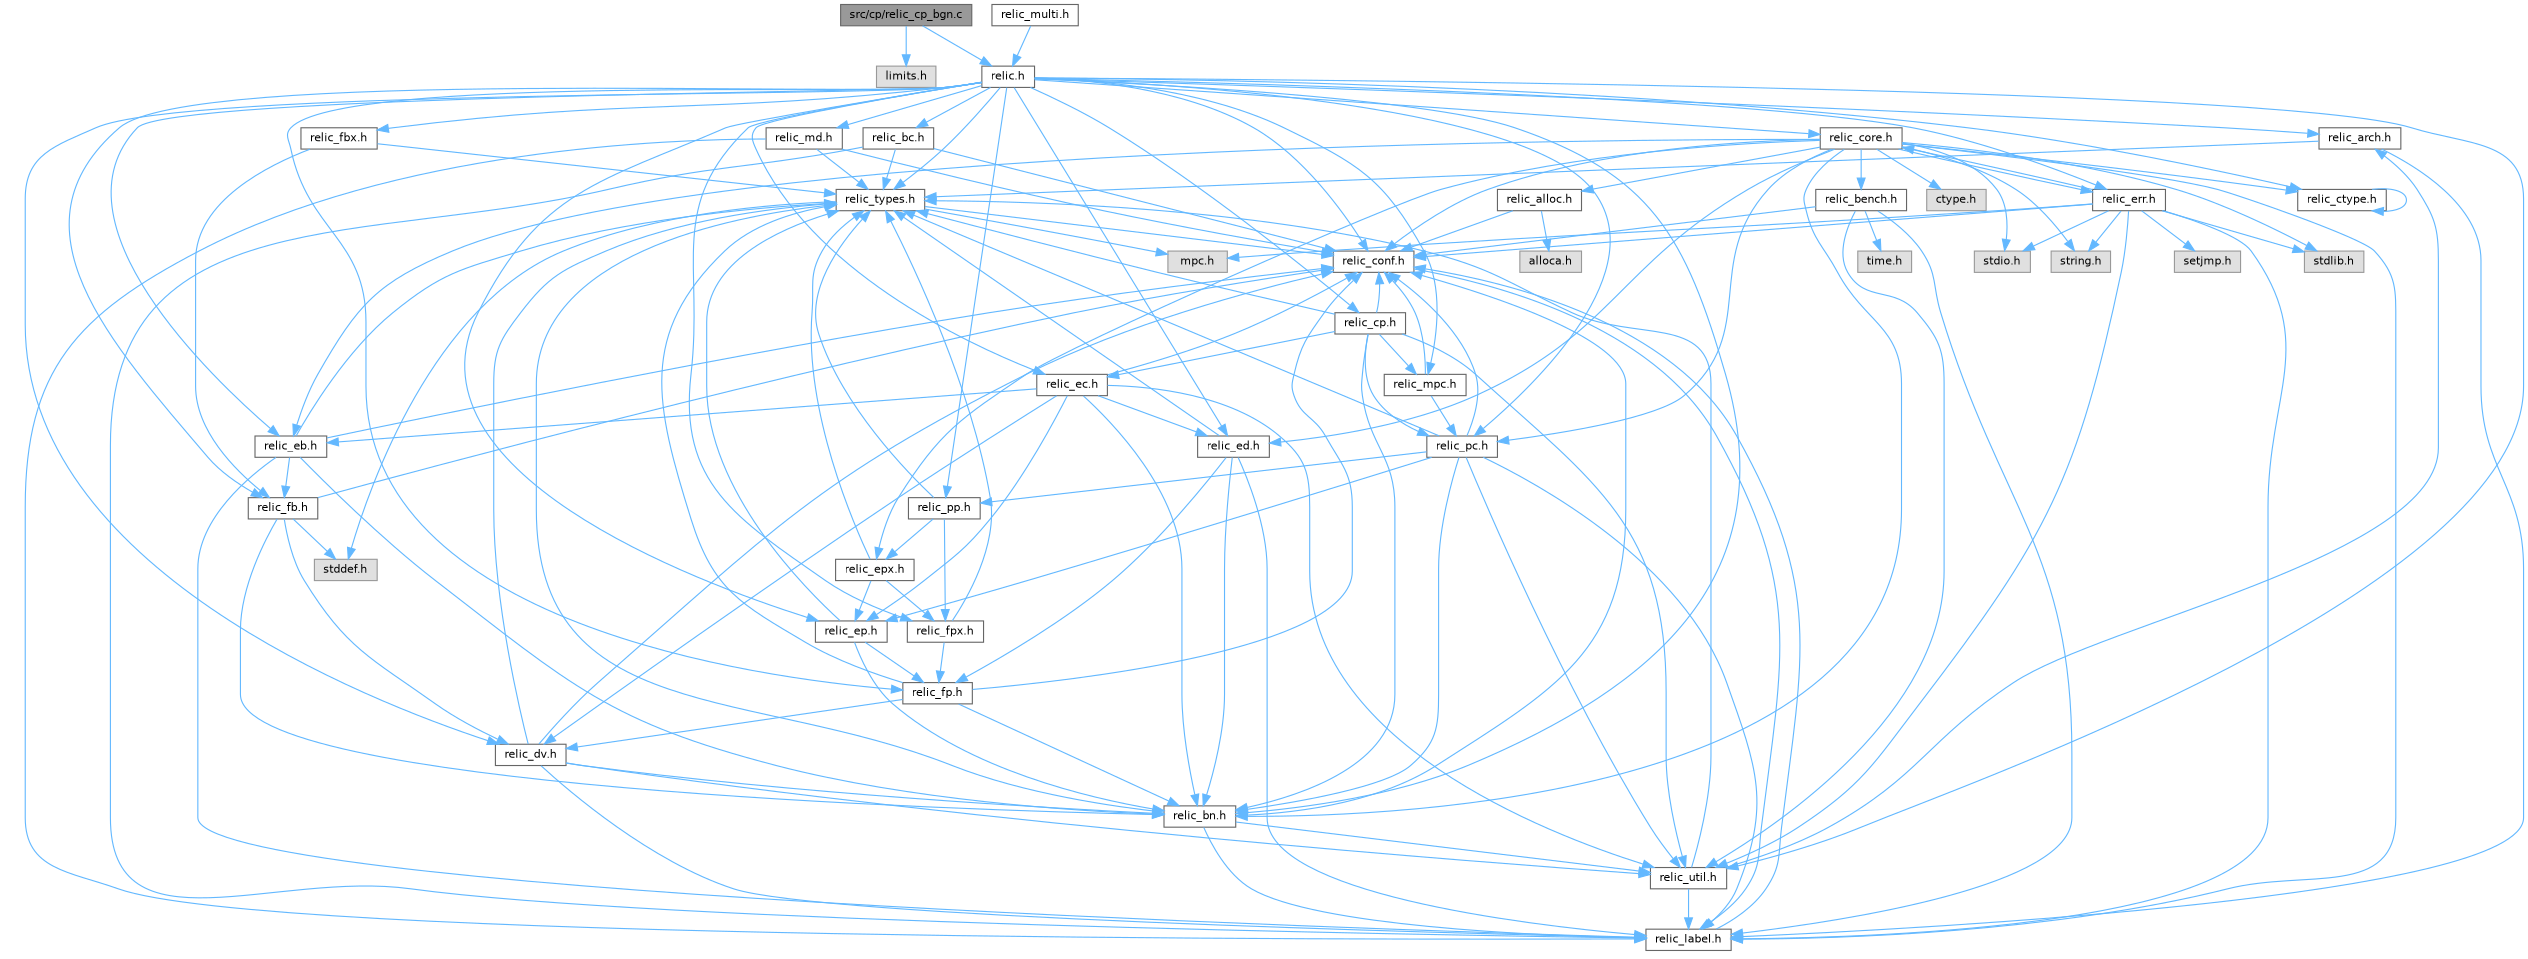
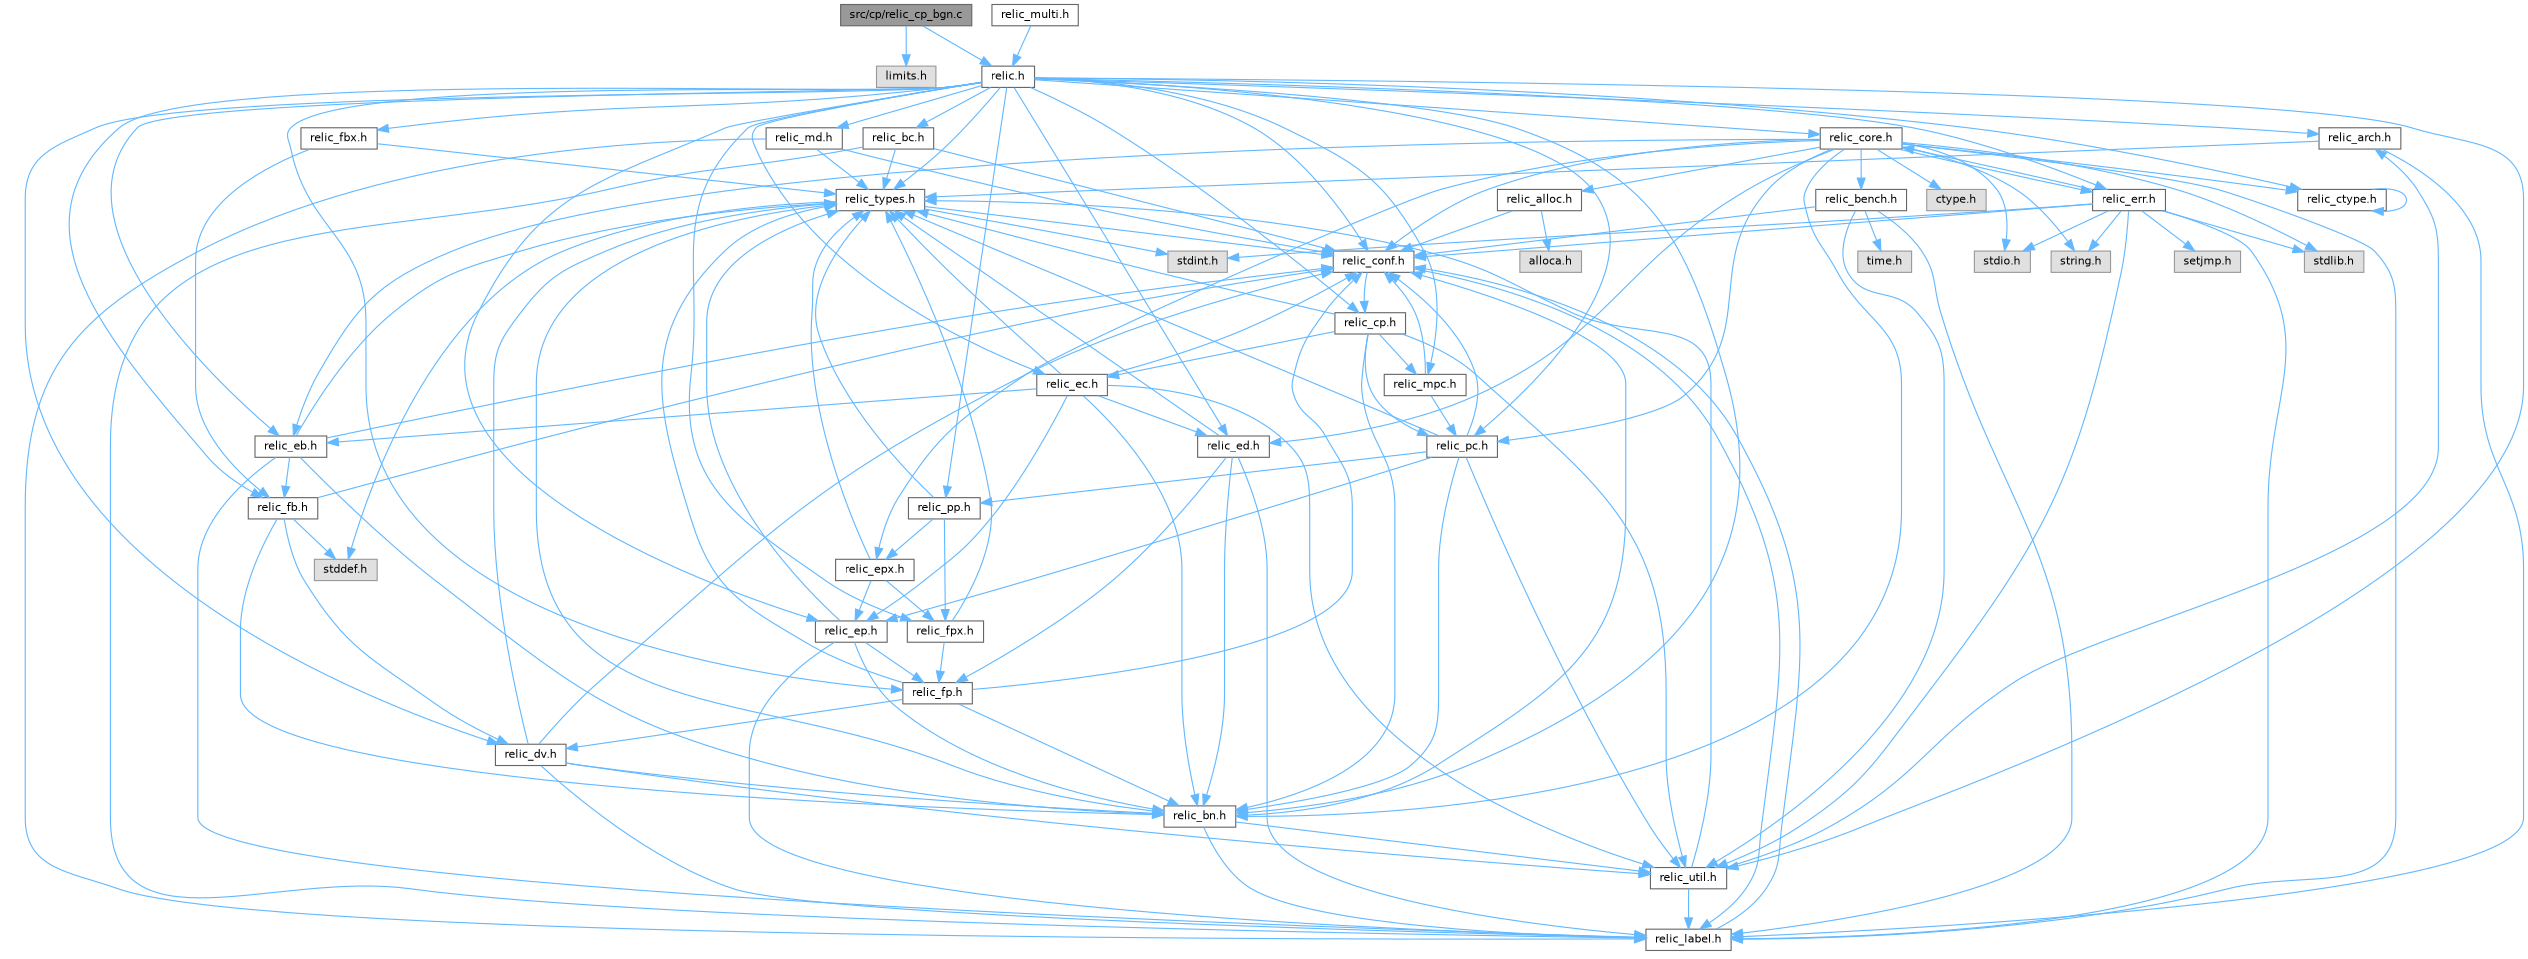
node "mpc.h": label "mpc.h" -> "stdint.h"
edge "relic_cp.h" -> "relic_conf.h": reversed
edge "relic_ec.h" -> "relic_dv.h": now "relic_ec.h" -> "relic_types.h"
edge "relic_pc.h" -> "relic_label.h": now "relic_ep.h" -> "relic_label.h"
